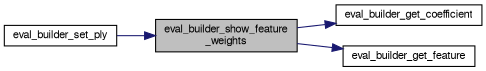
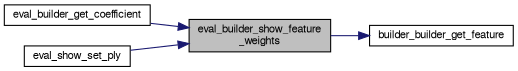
edge "eval_builder_show_feature _weights" -> "eval_builder_get_coefficient": reversed
node "eval_builder_set_ply": label "eval_builder_set_ply" -> "eval_show_set_ply"
node "eval_builder_get_feature": label "eval_builder_get_feature" -> "builder_builder_get_feature"
